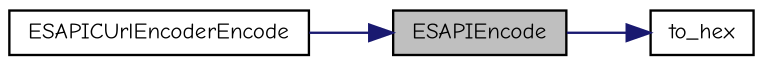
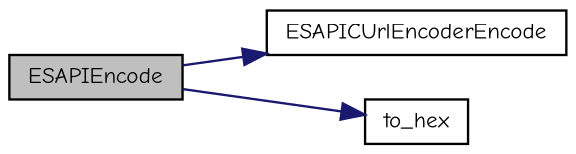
edge "ESAPICUrlEncoderEncode" -> "ESAPIEncode": reversed
